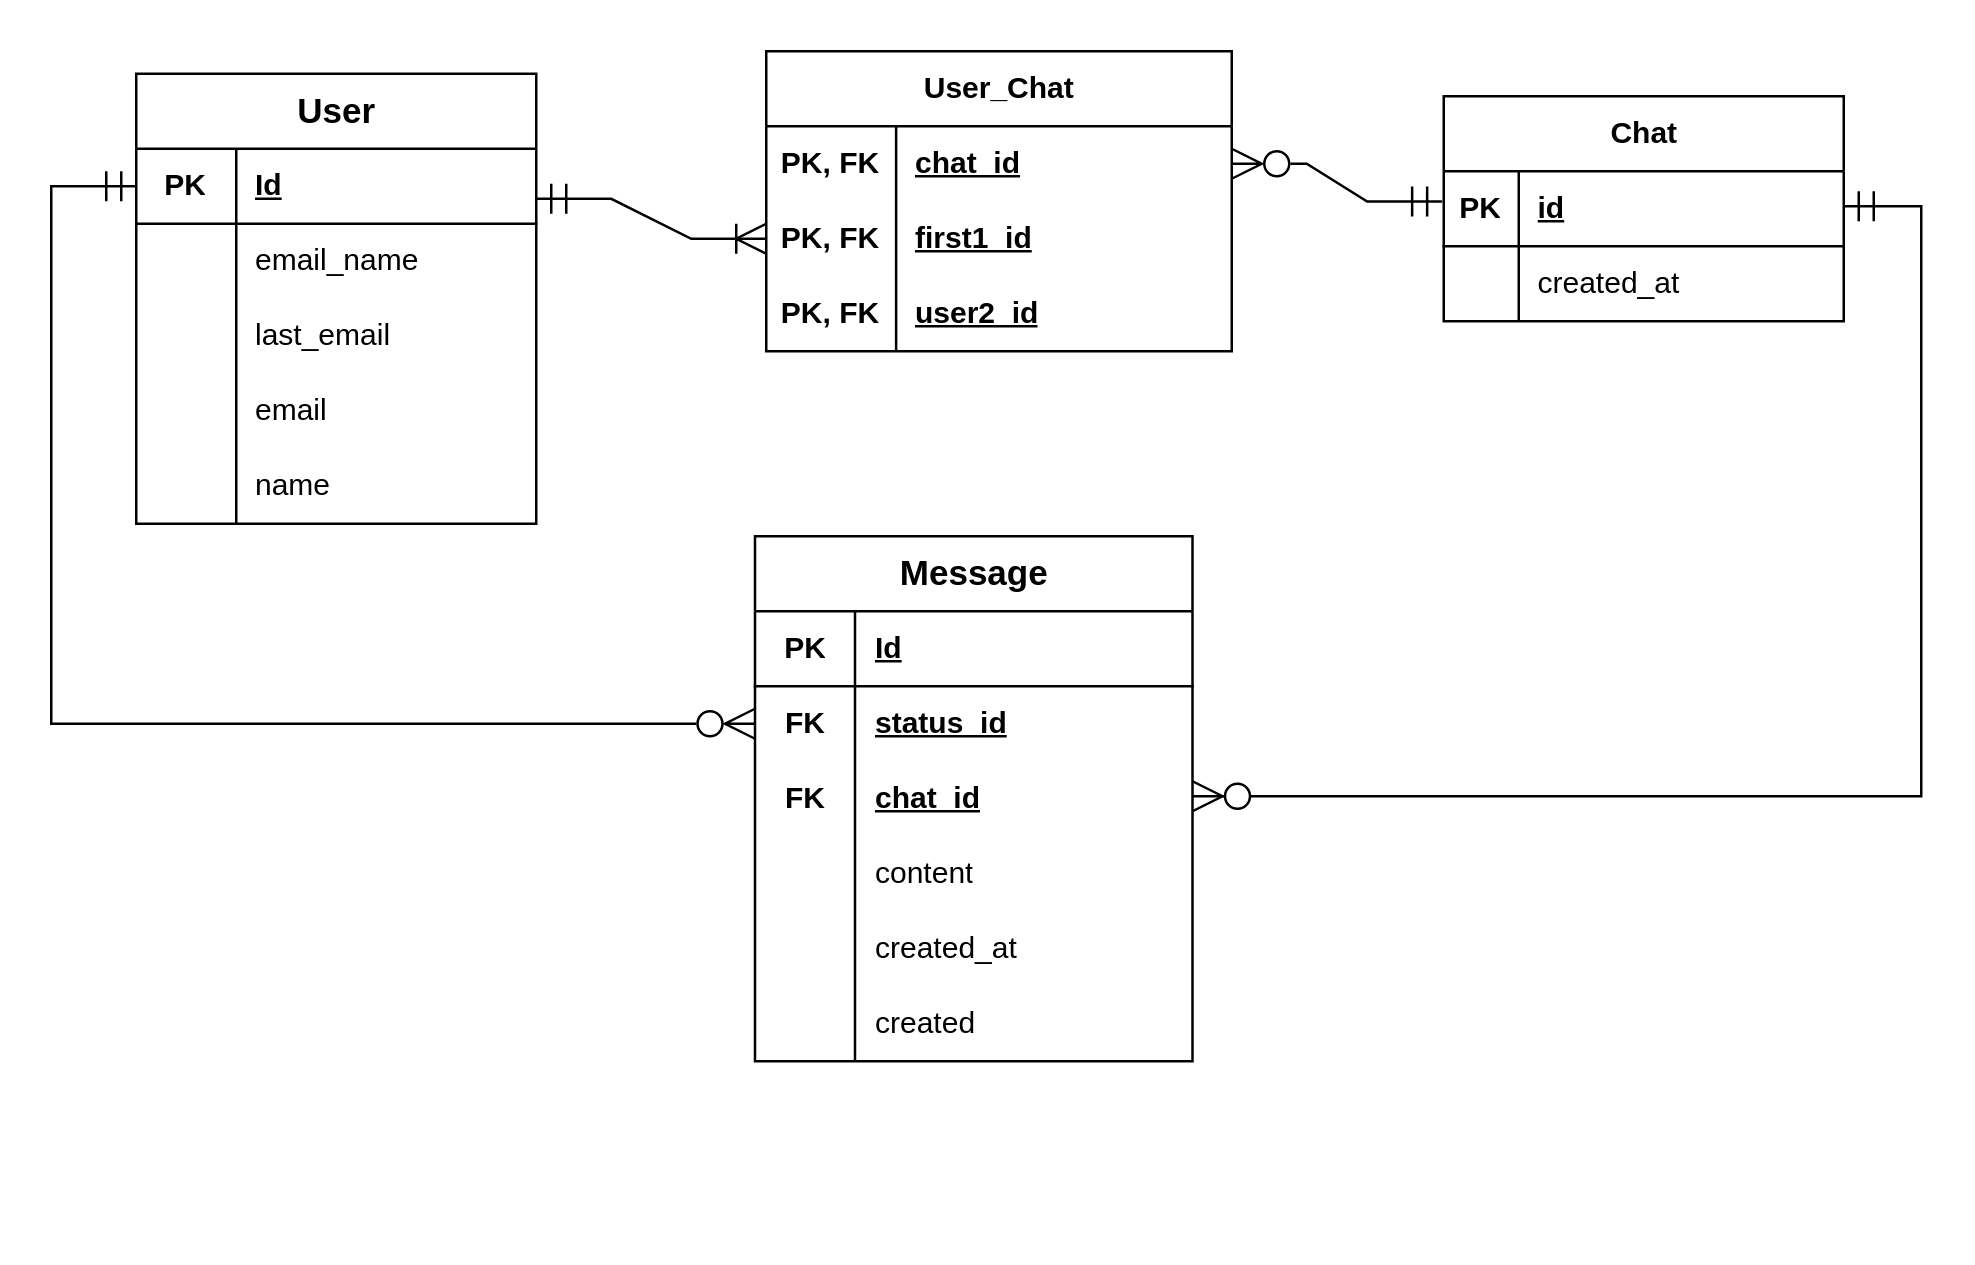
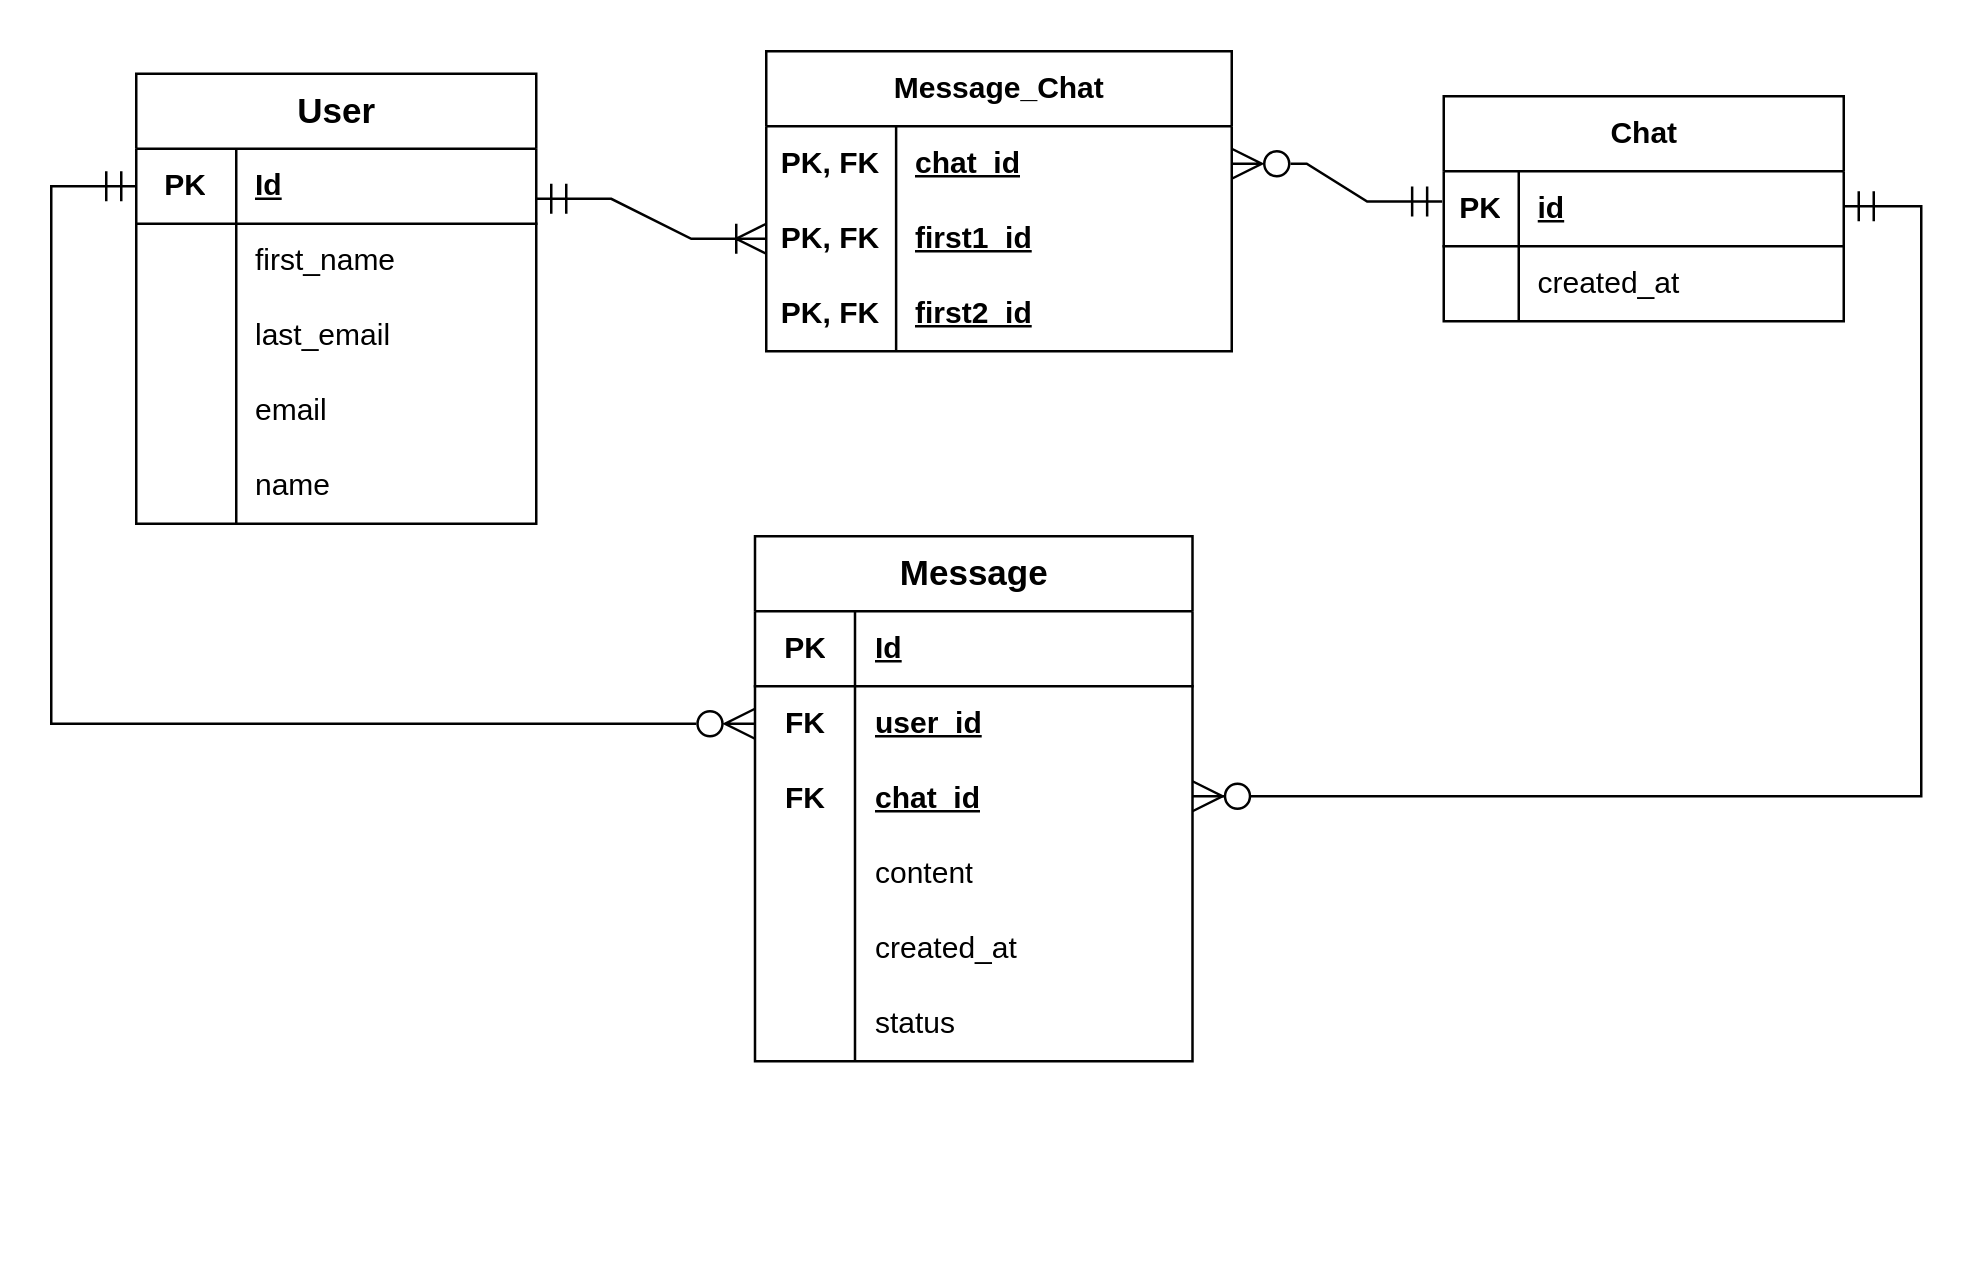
node "User_Chat": label "User_Chat" -> "Message_Chat"
node "email_name": label "email_name" -> "first_name"
node "user2_id": label "user2_id" -> "first2_id"
node "status_id": label "status_id" -> "user_id"
node "created": label "created" -> "status"
